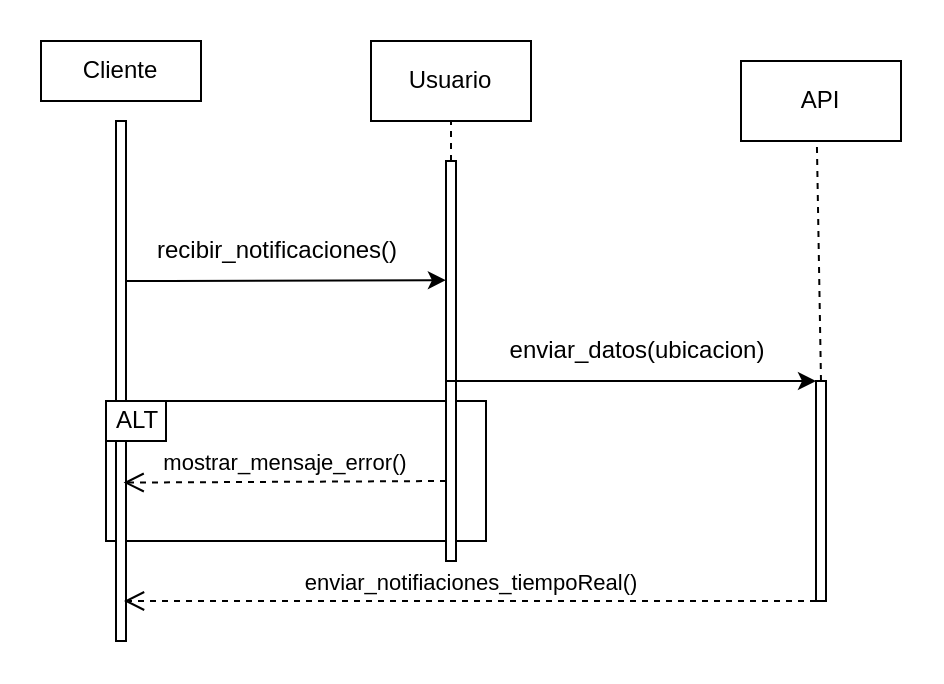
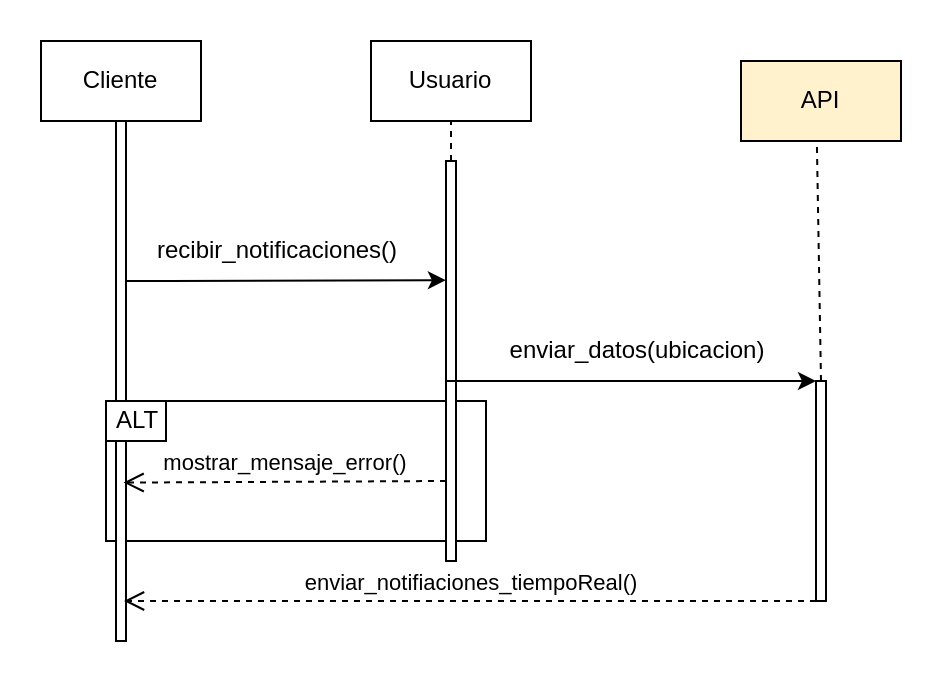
node "Cliente": size 160x60 -> 160x80
node "API": fillcolor #ffffff -> #fff2cc
